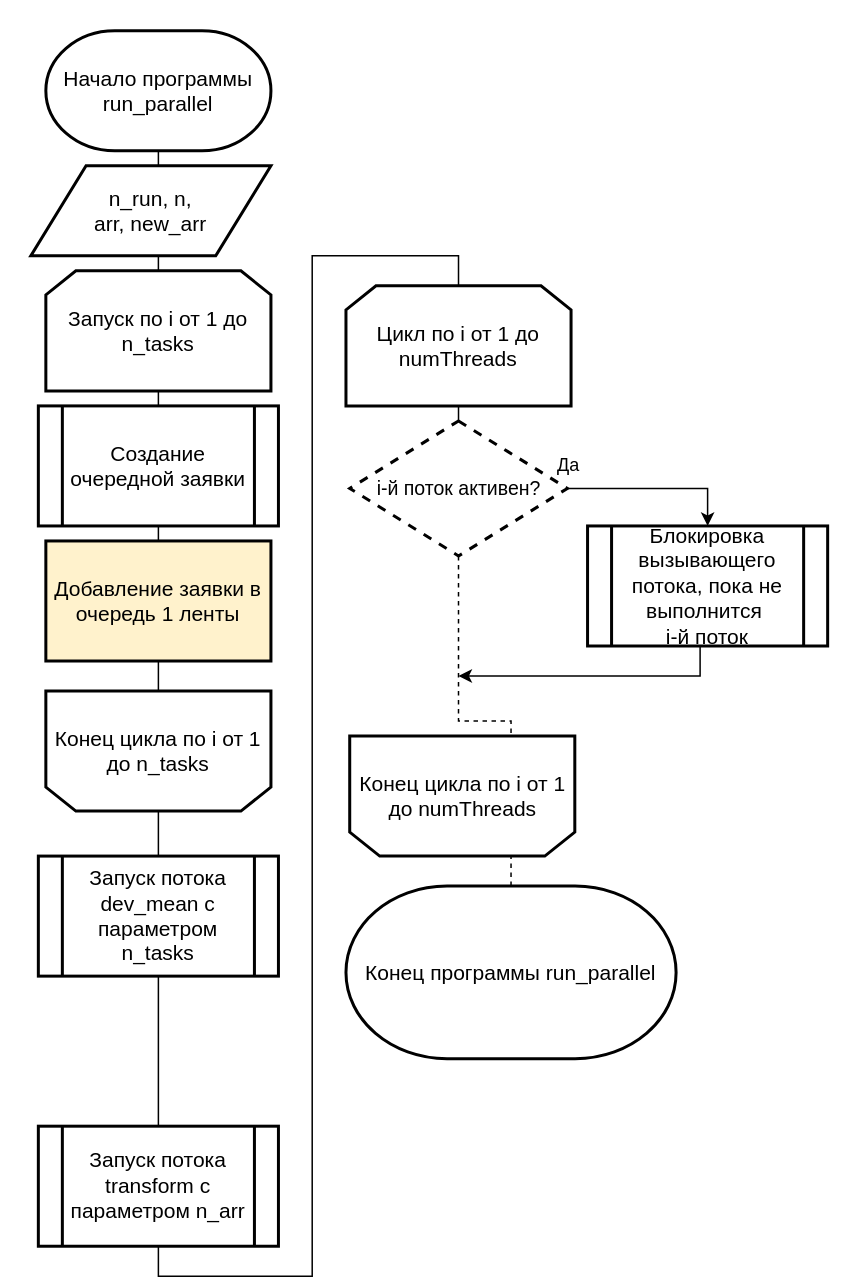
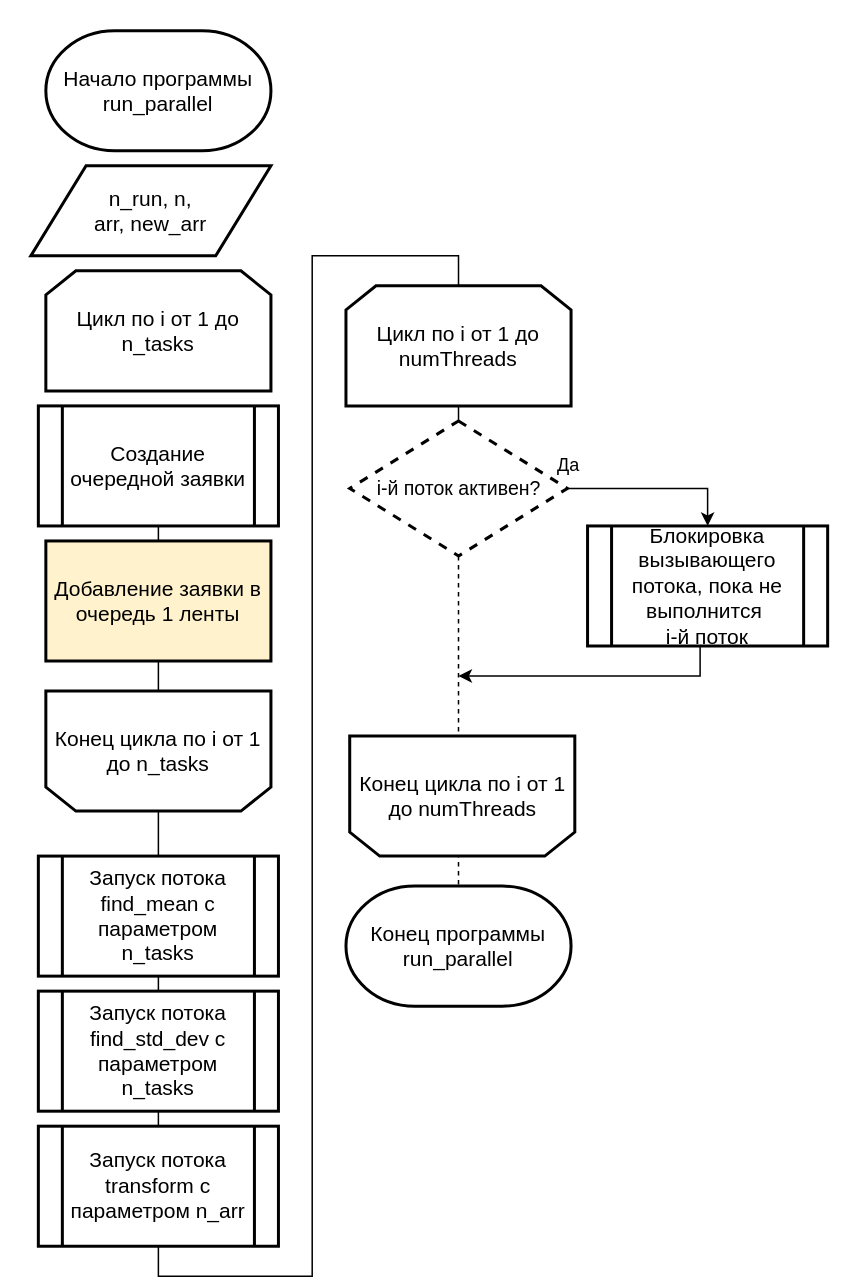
edge "Начало программы run_parallel" -- "Создание очередной заявки": removed
node "Запуск по i от 1 до n_tasks": label "Запуск по i от 1 до n_tasks" -> "Цикл по i от 1 до n_tasks"
node "Запуск потока dev_mean с параметром n_tasks": label "Запуск потока dev_mean с параметром n_tasks" -> "Запуск потока find_mean с параметром n_tasks"
node "Конец программы run_parallel": size 330x173 -> 225x120
node "Запуск потока find_std_dev с параметром n_tasks": added
